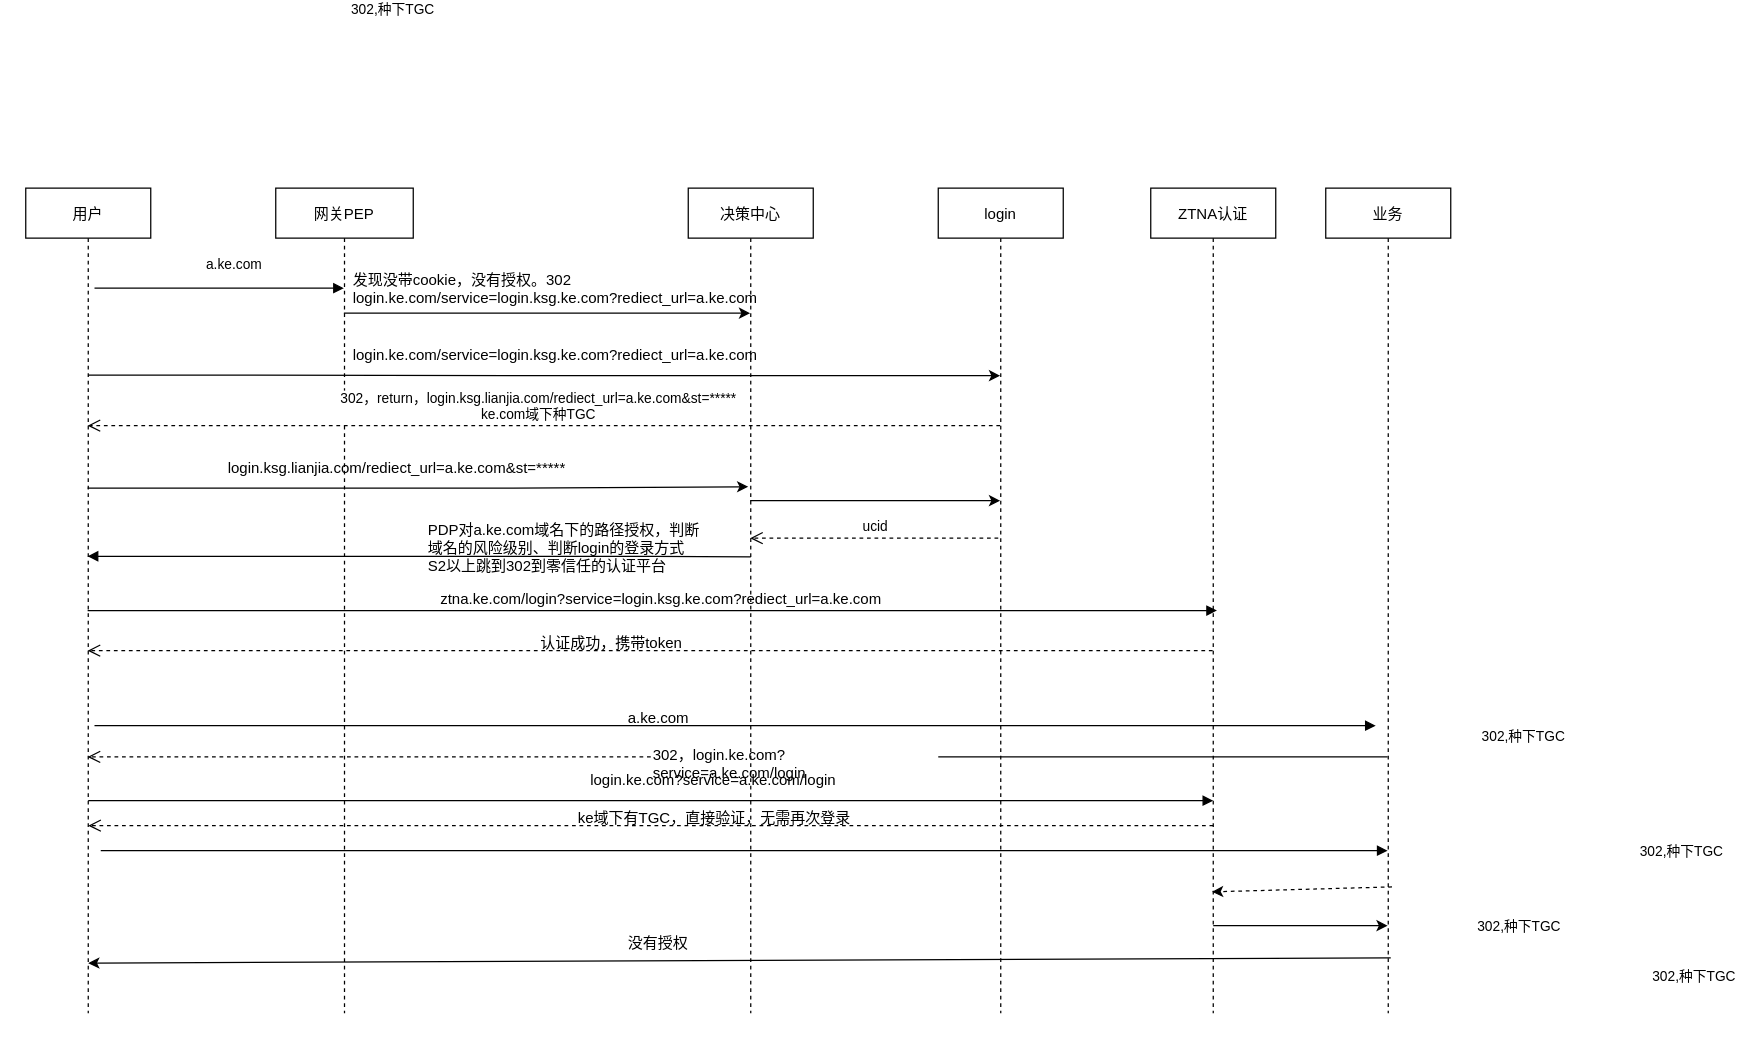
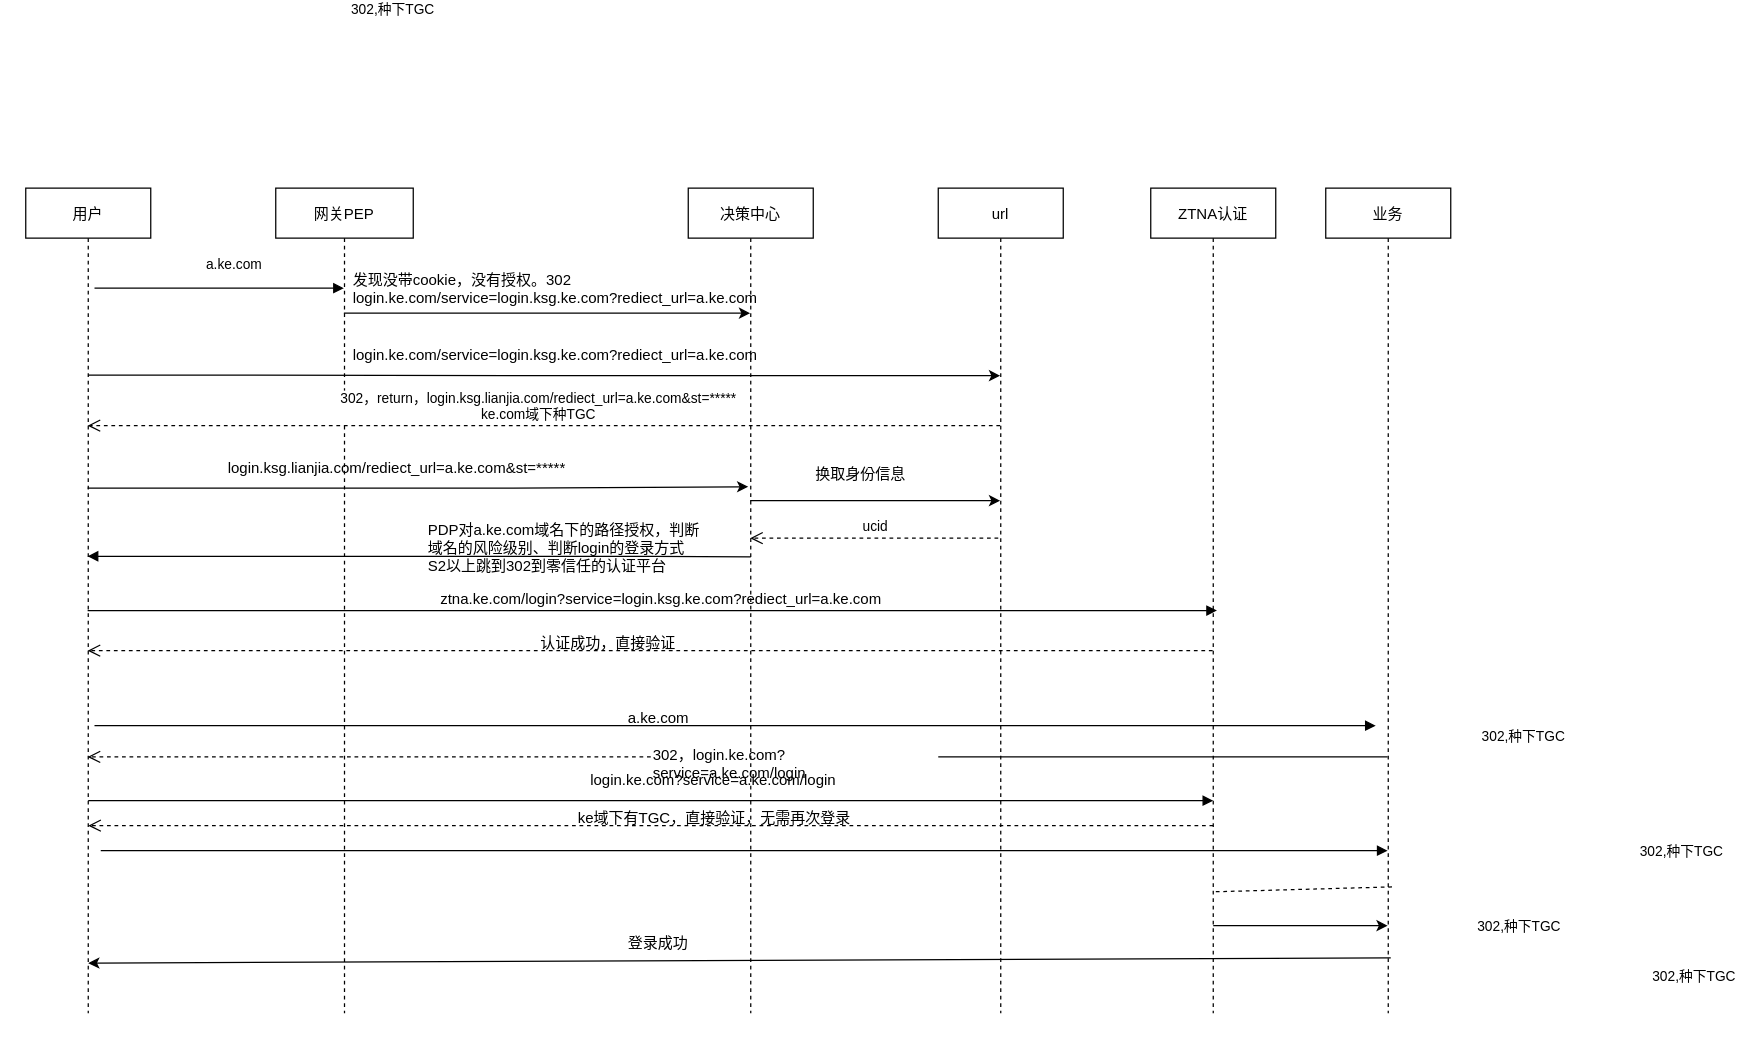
node "login": label "login" -> "url"
node "换取身份信息": added
node "认证成功，携带token": label "认证成功，携带token" -> "认证成功，直接验证"
edge "业务" -> "ZTNA认证": arrowhead classic -> none
node "没有授权": label "没有授权" -> "登录成功"
